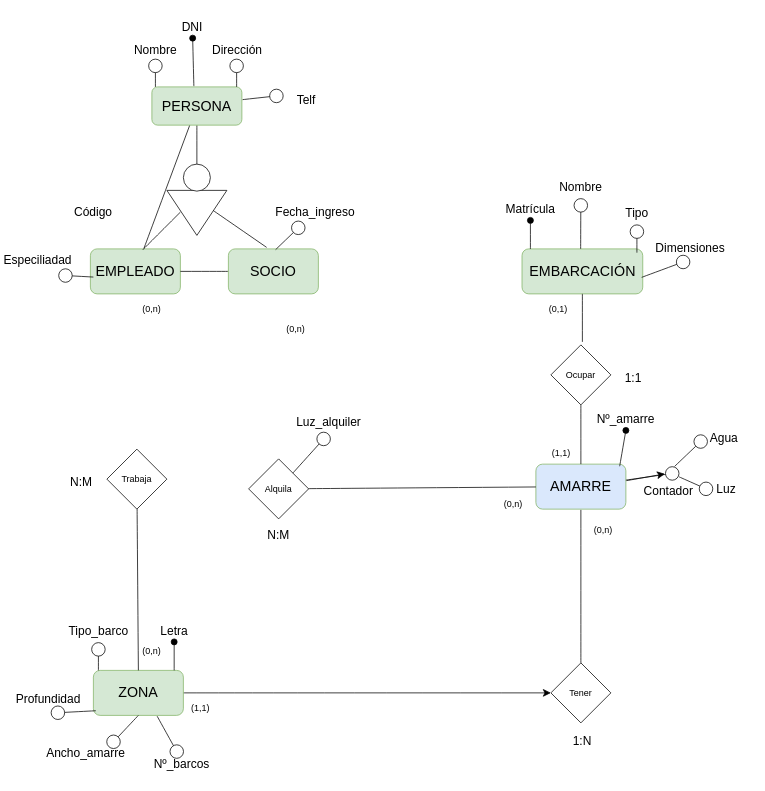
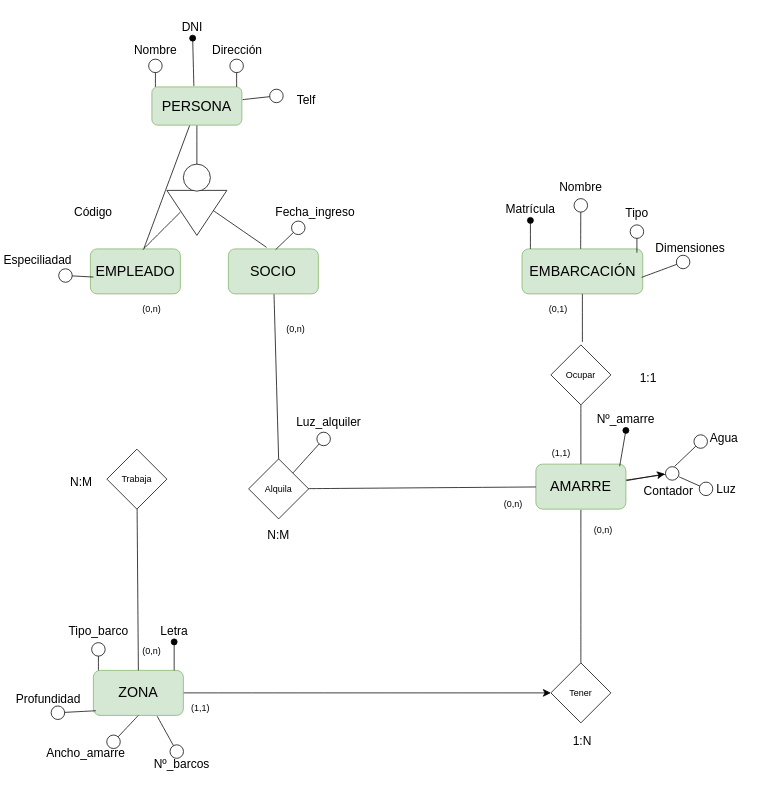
edge "EMPLEADO" -- "SOCIO": now "Alquila" -- "SOCIO"
node "1:1": moved (633, 378) -> (648, 378)
node "AMARRE": fillcolor #dae8fc -> #d5e8d4
